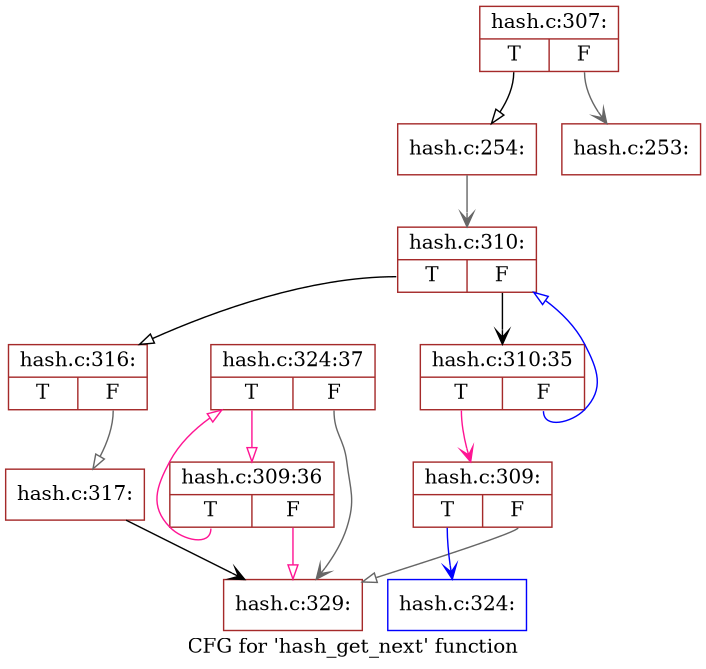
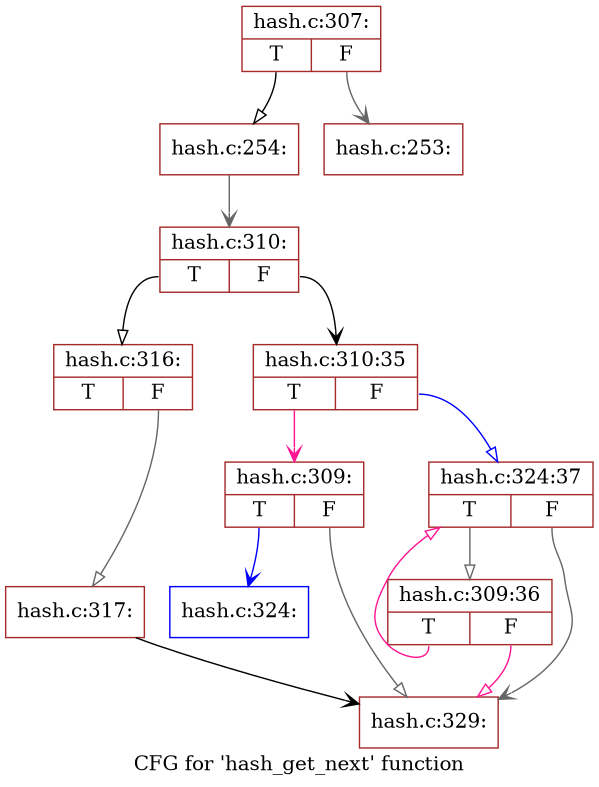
edge "hash.c:310:35" -> "hash.c:310:": now "hash.c:310:35" -> "hash.c:324:37"
edge "hash.c:324:37" -> "hash.c:309:36": color deeppink -> gray40
